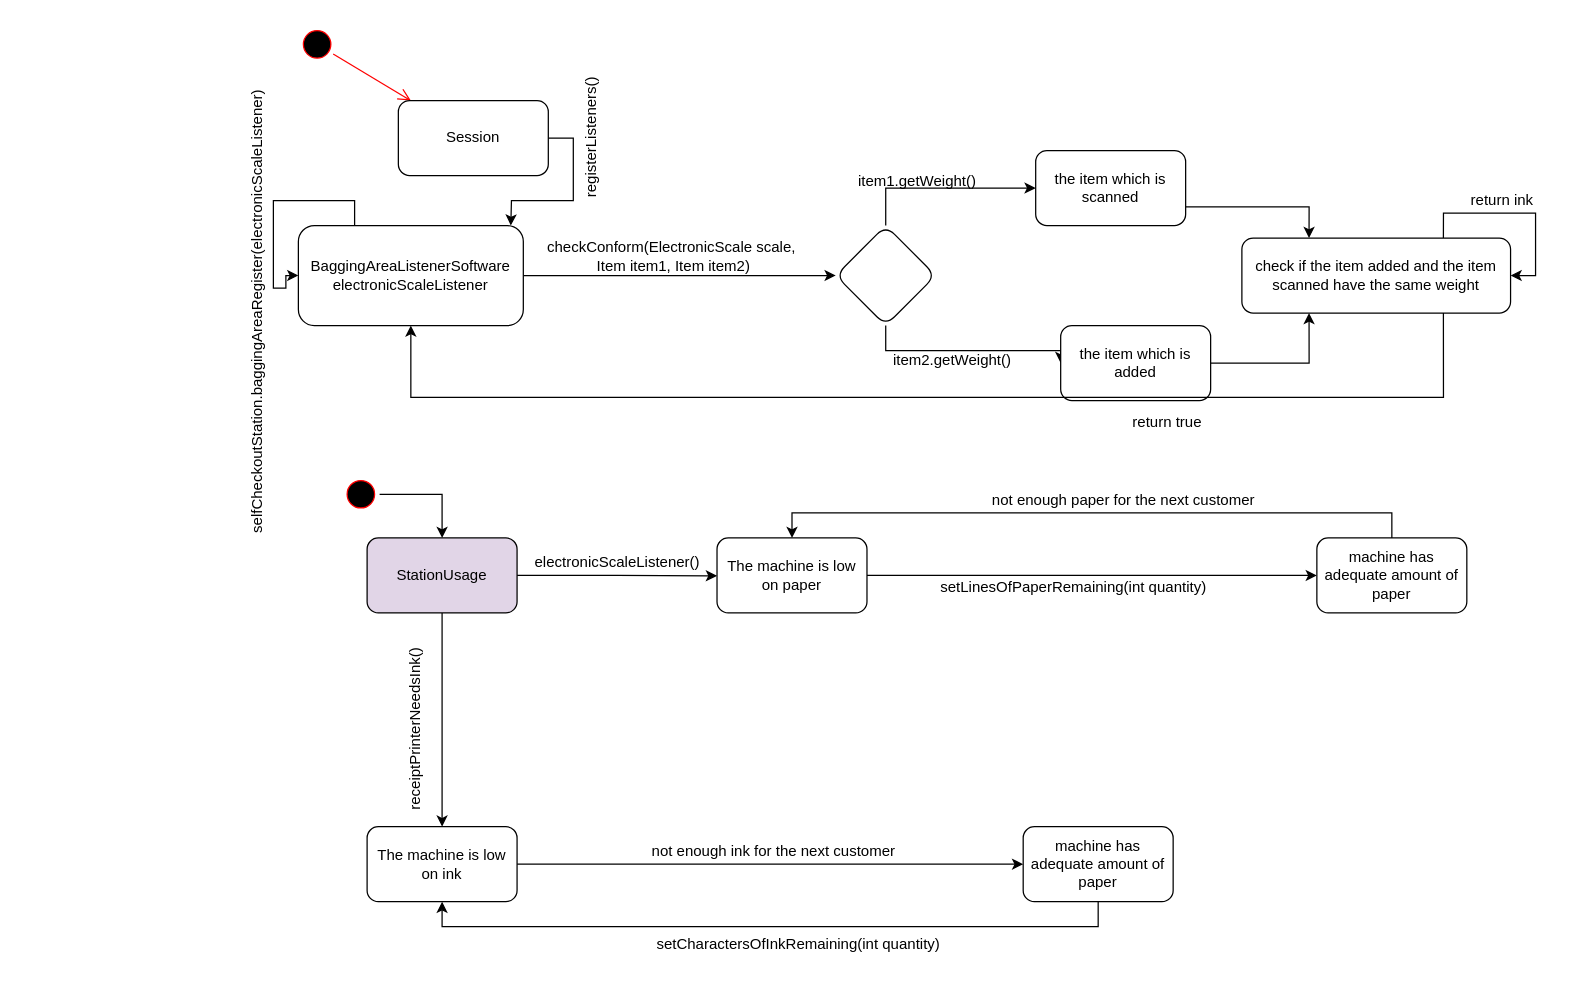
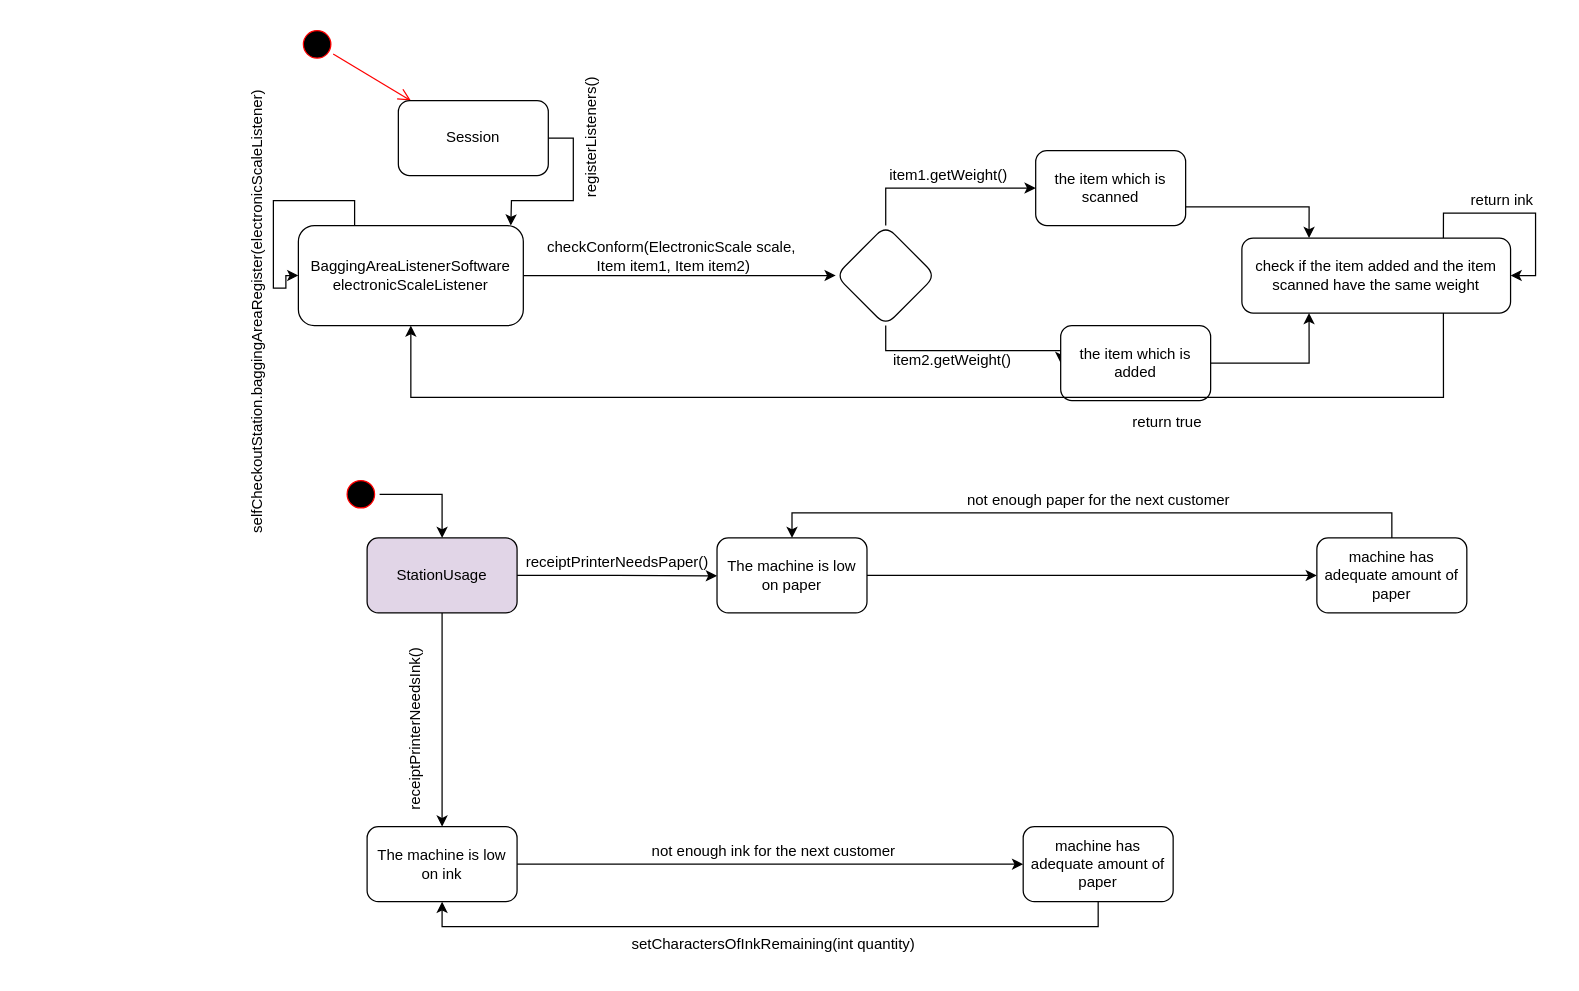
node "item1.getWeight()": moved (917, 182) -> (948, 176)
node "not enough paper for the next customer": moved (1123, 501) -> (1098, 501)
node "electronicScaleListener()": label "electronicScaleListener()" -> "receiptPrinterNeedsPaper()"
node "setLinesOfPaperRemaining(int quantity)": removed
node "setCharactersOfInkRemaining(int quantity)": moved (811, 946) -> (786, 946)
